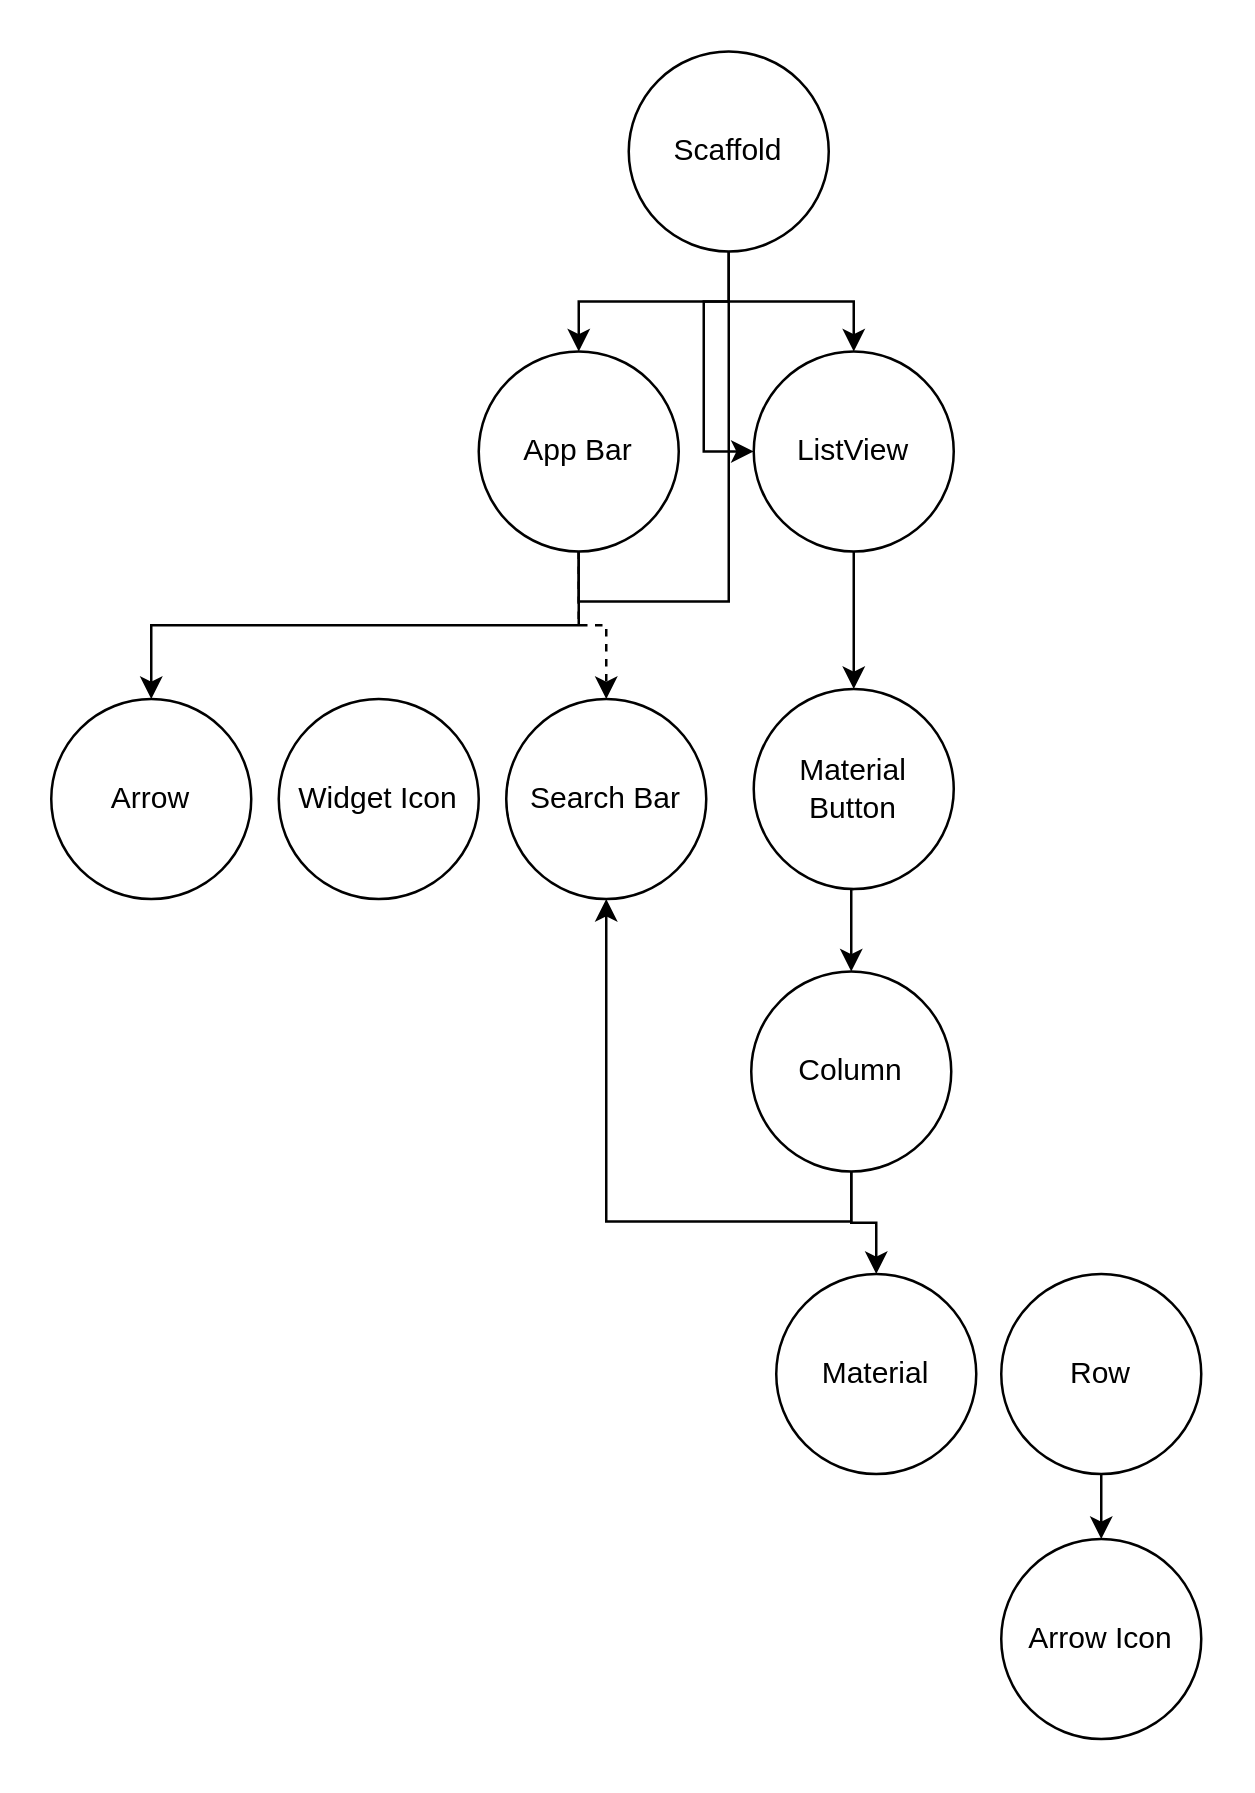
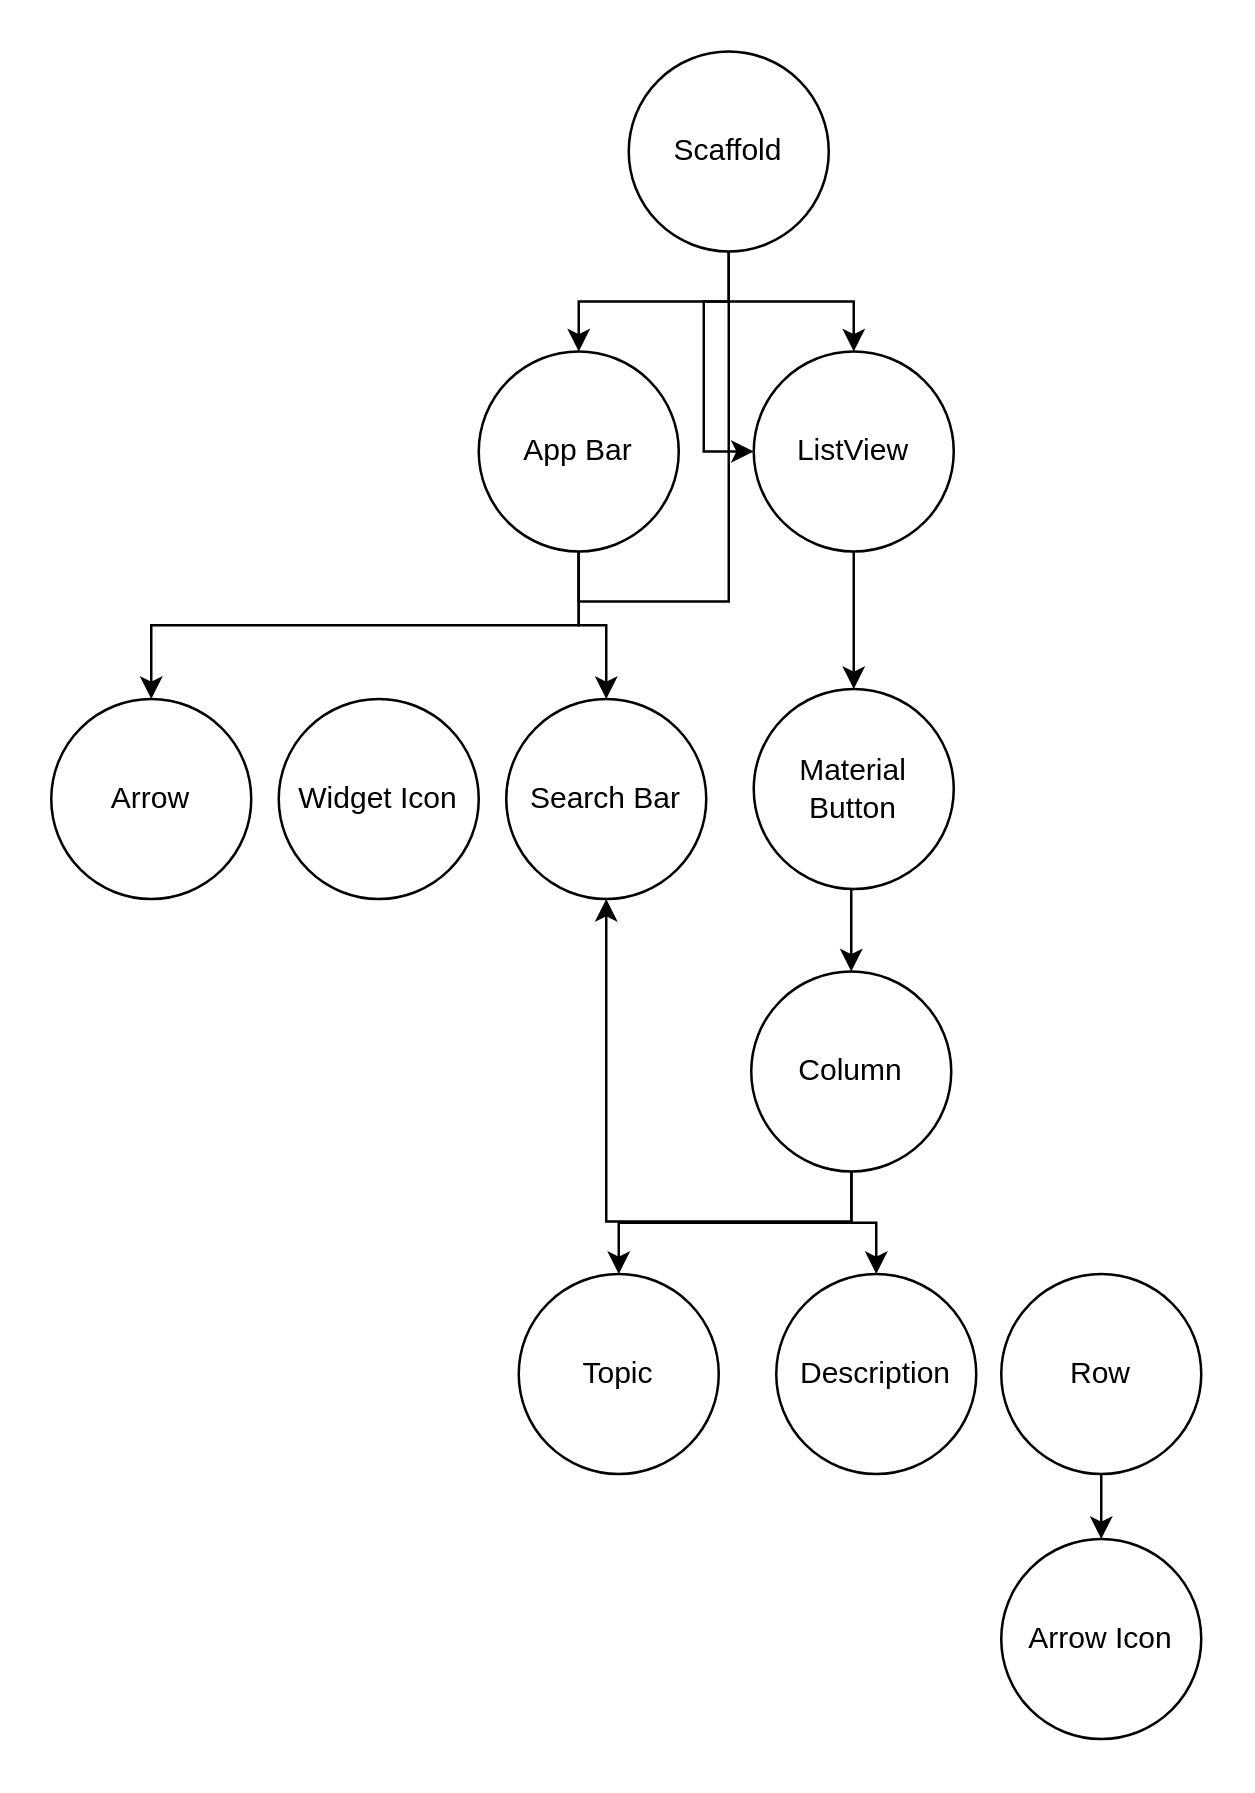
edge "App Bar" -> "Search Bar": style dashed -> solid
edge "Column" -> "Topic": added
node "Topic": added
node "Material": label "Material" -> "Description"
